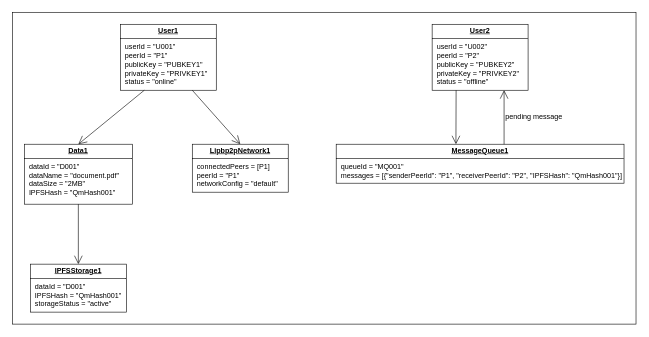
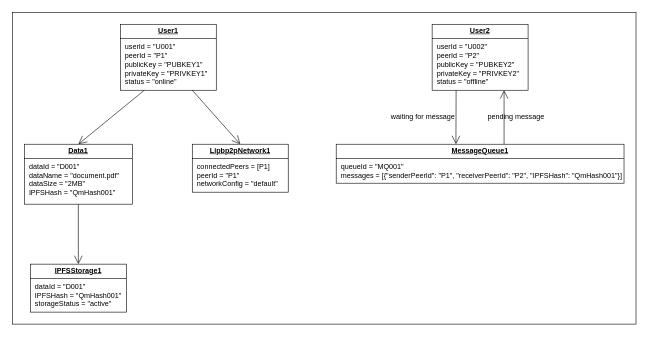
node "waiting for message": added
node "pending message": moved (534, 117) -> (516, 117)
